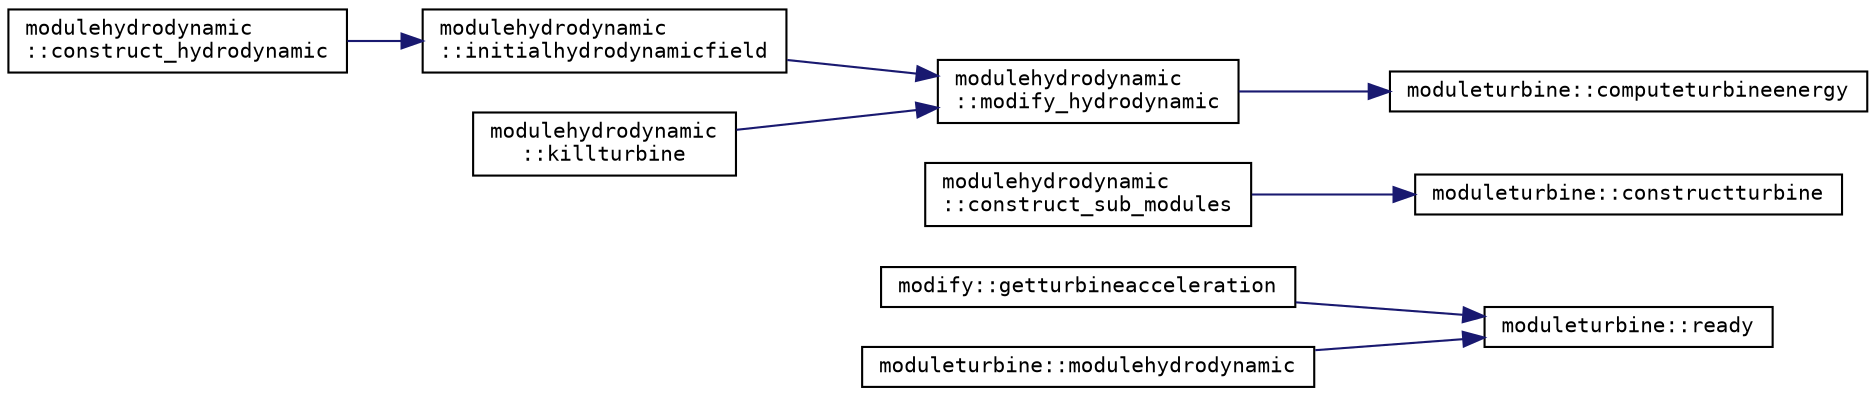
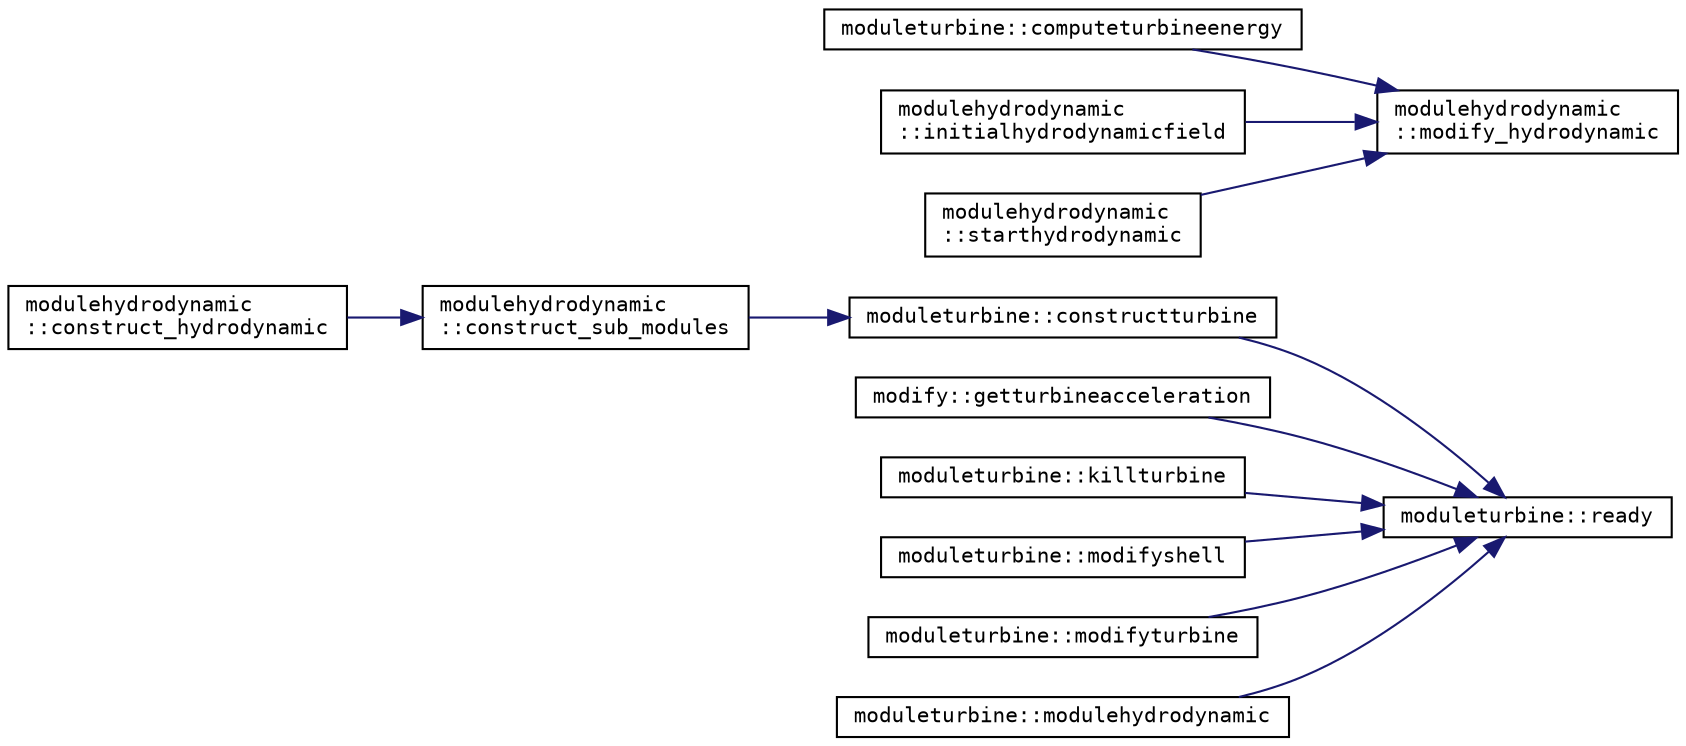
edge "modulehydrodynamic ::construct_hydrodynamic" -> "modulehydrodynamic ::initialhydrodynamicfield": now "modulehydrodynamic ::construct_hydrodynamic" -> "modulehydrodynamic ::construct_sub_modules"
edge "modulehydrodynamic ::modify_hydrodynamic" -> "moduleturbine::computeturbineenergy": reversed
node "modulehydrodynamic ::killturbine": label "modulehydrodynamic ::killturbine" -> "modulehydrodynamic ::starthydrodynamic"
edge "moduleturbine::constructturbine" -> "moduleturbine::ready": added
node "moduleturbine::killturbine": added
node "moduleturbine::modifyshell": added
node "moduleturbine::modifyturbine": added
